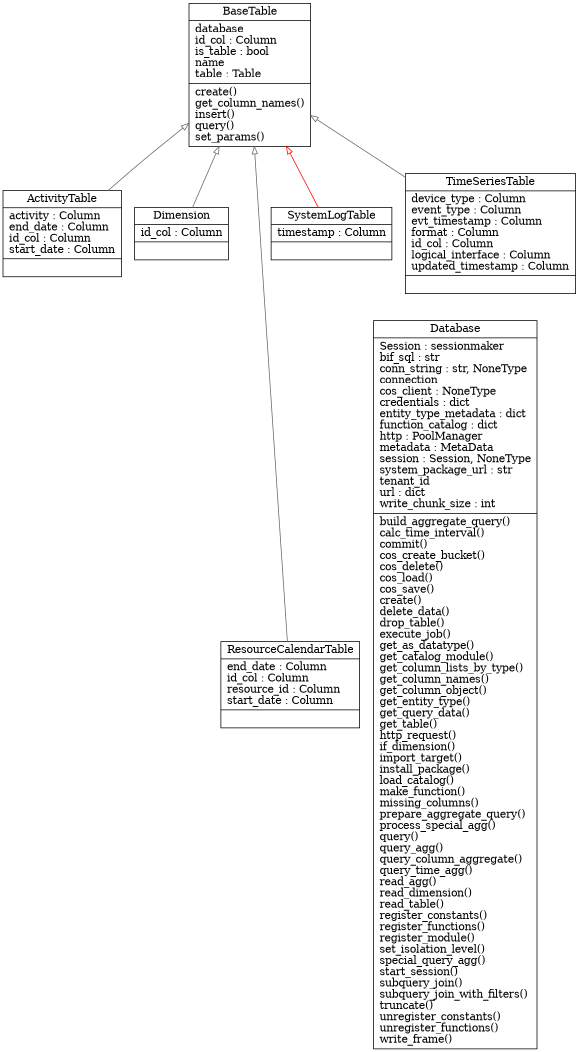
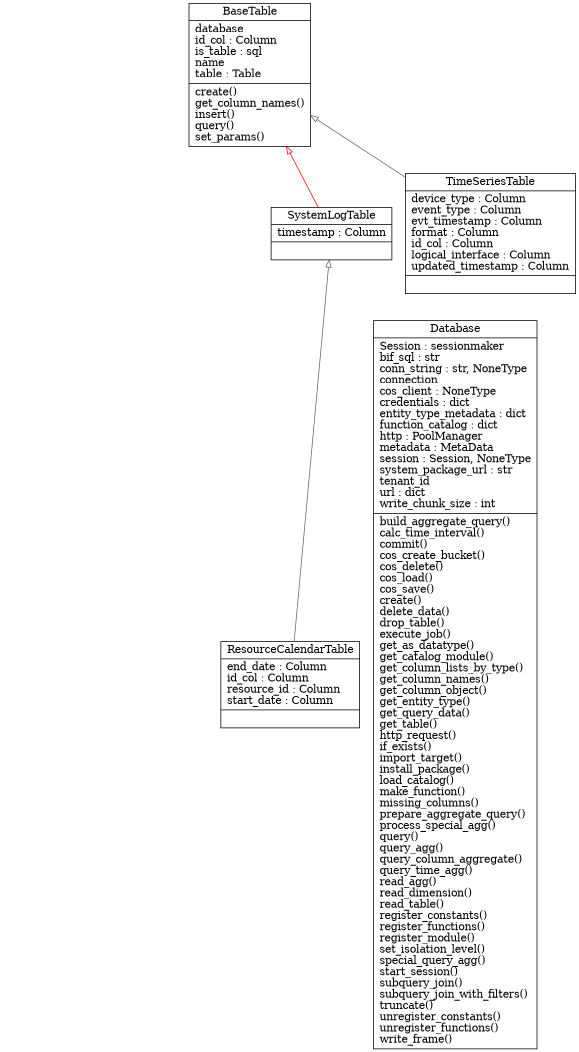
node "BaseTable": text "is_table : bool" -> "is_table : sql"
node "ActivityTable": removed
node "Dimension": removed
edge "ResourceCalendarTable" -> "BaseTable": now "ResourceCalendarTable" -> "SystemLogTable"
node "Database": text "if_dimension()" -> "if_exists()"
